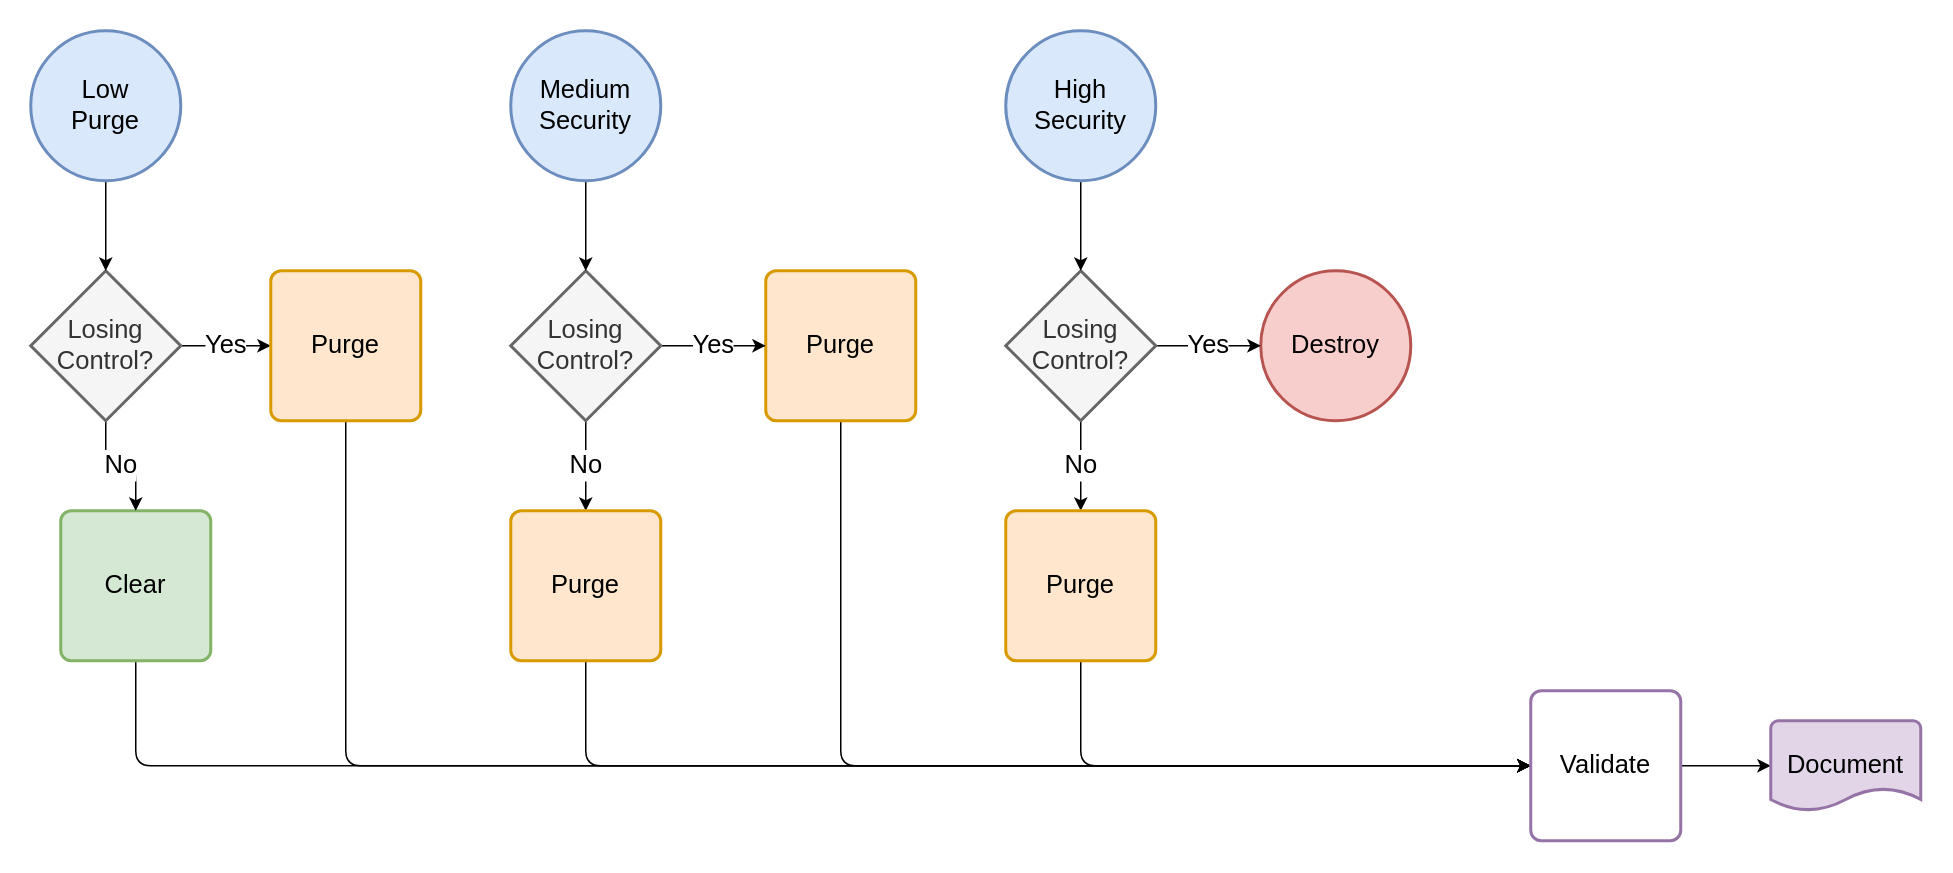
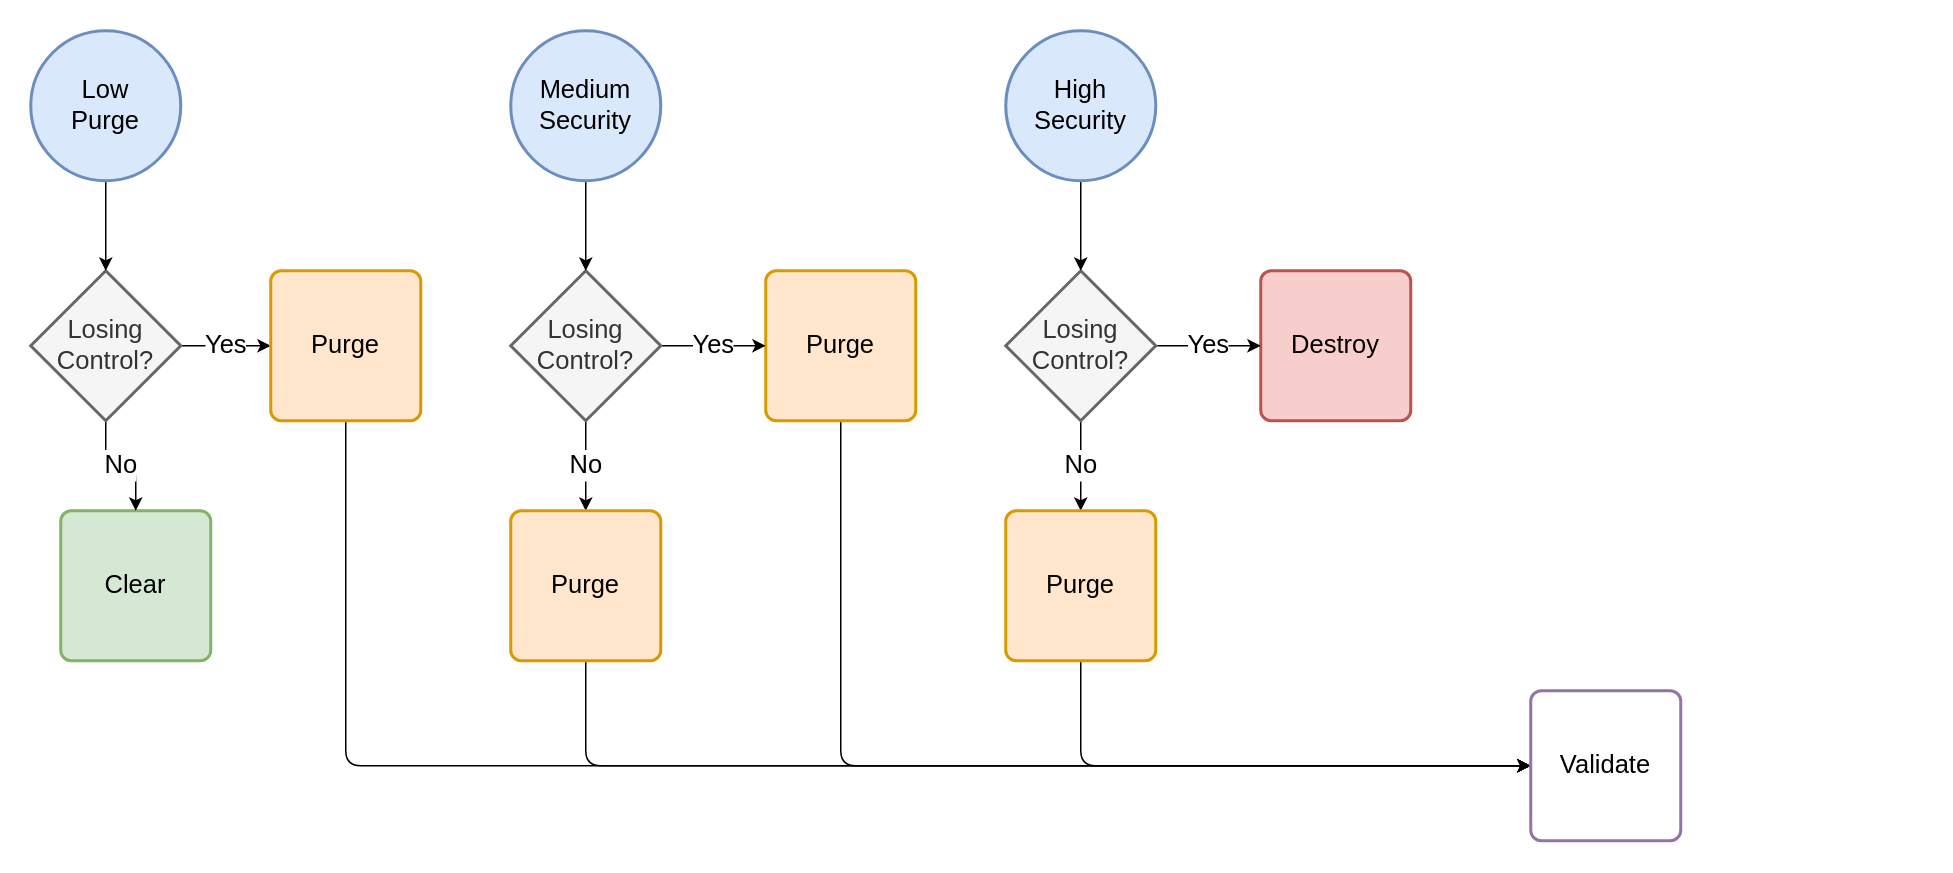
node "Destroy": shape ellipse -> rounded rectangle
edge "Clear" -> "Validate": removed
edge "Validate" -> "Document": removed
node "Document": removed
